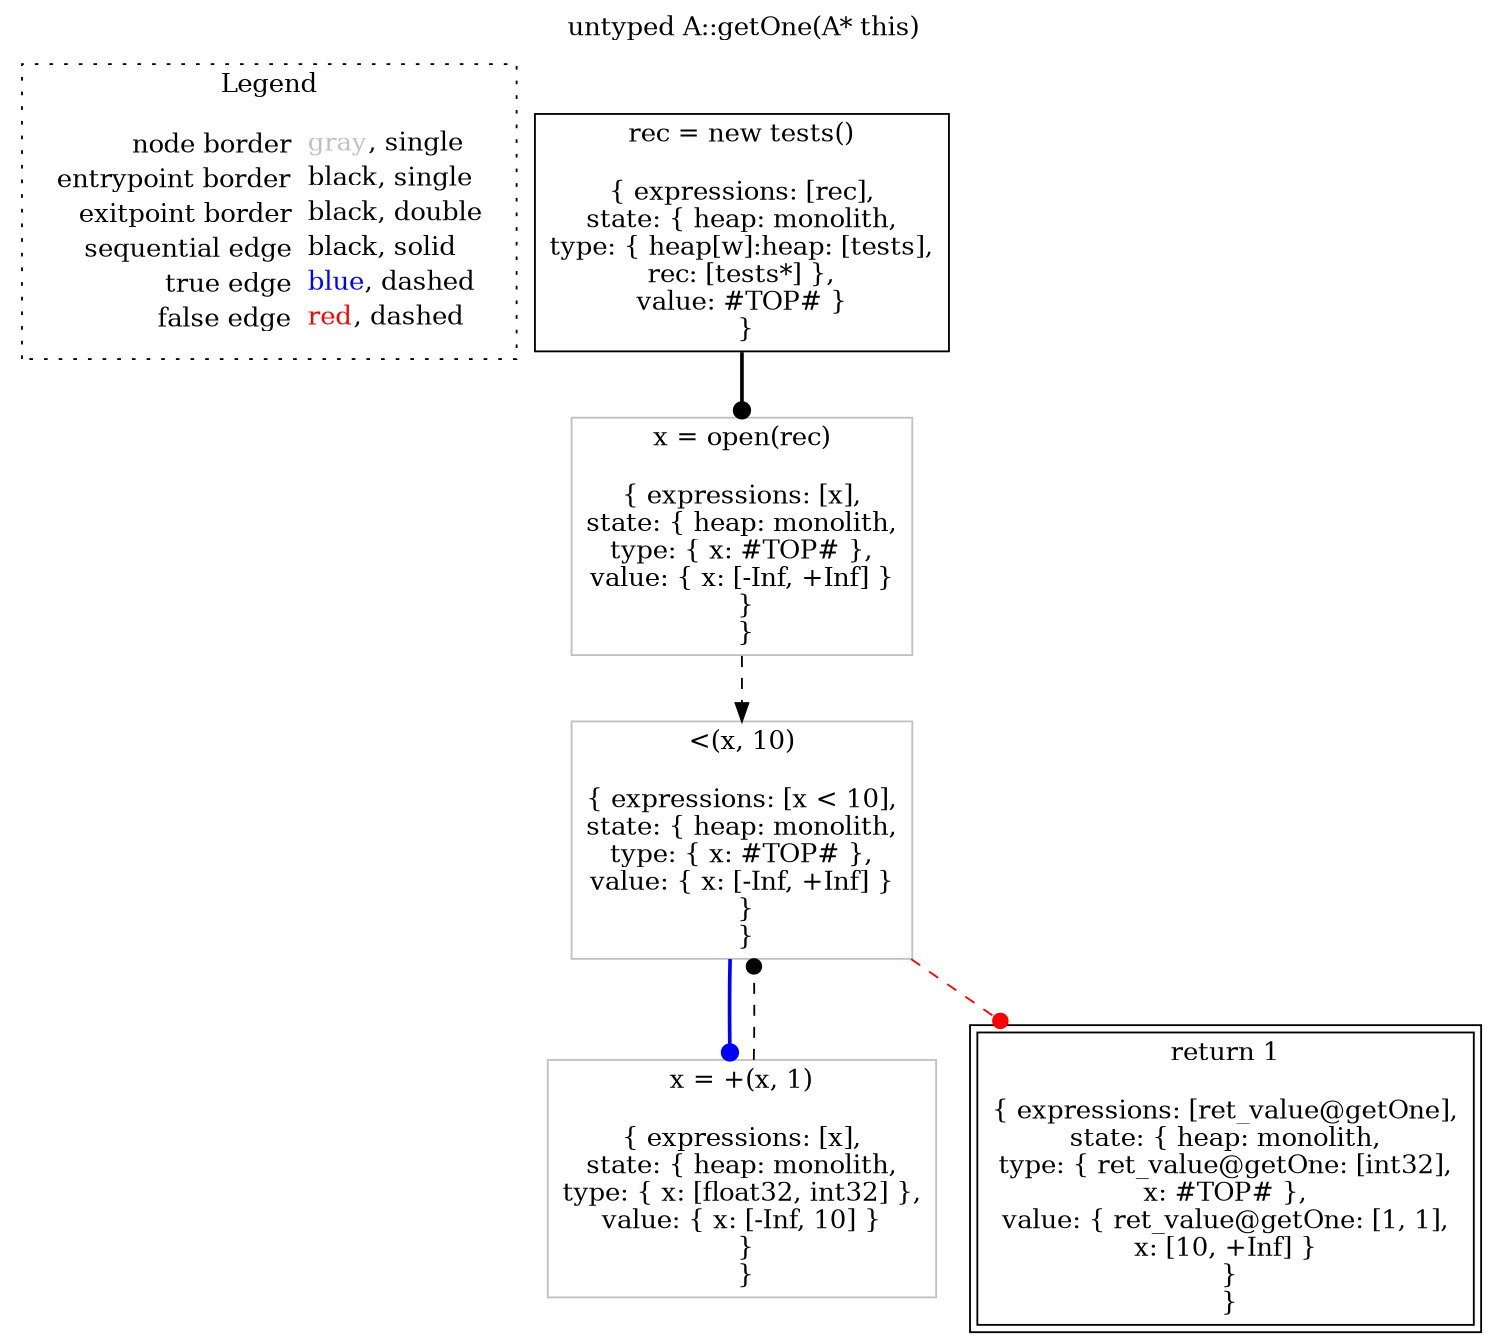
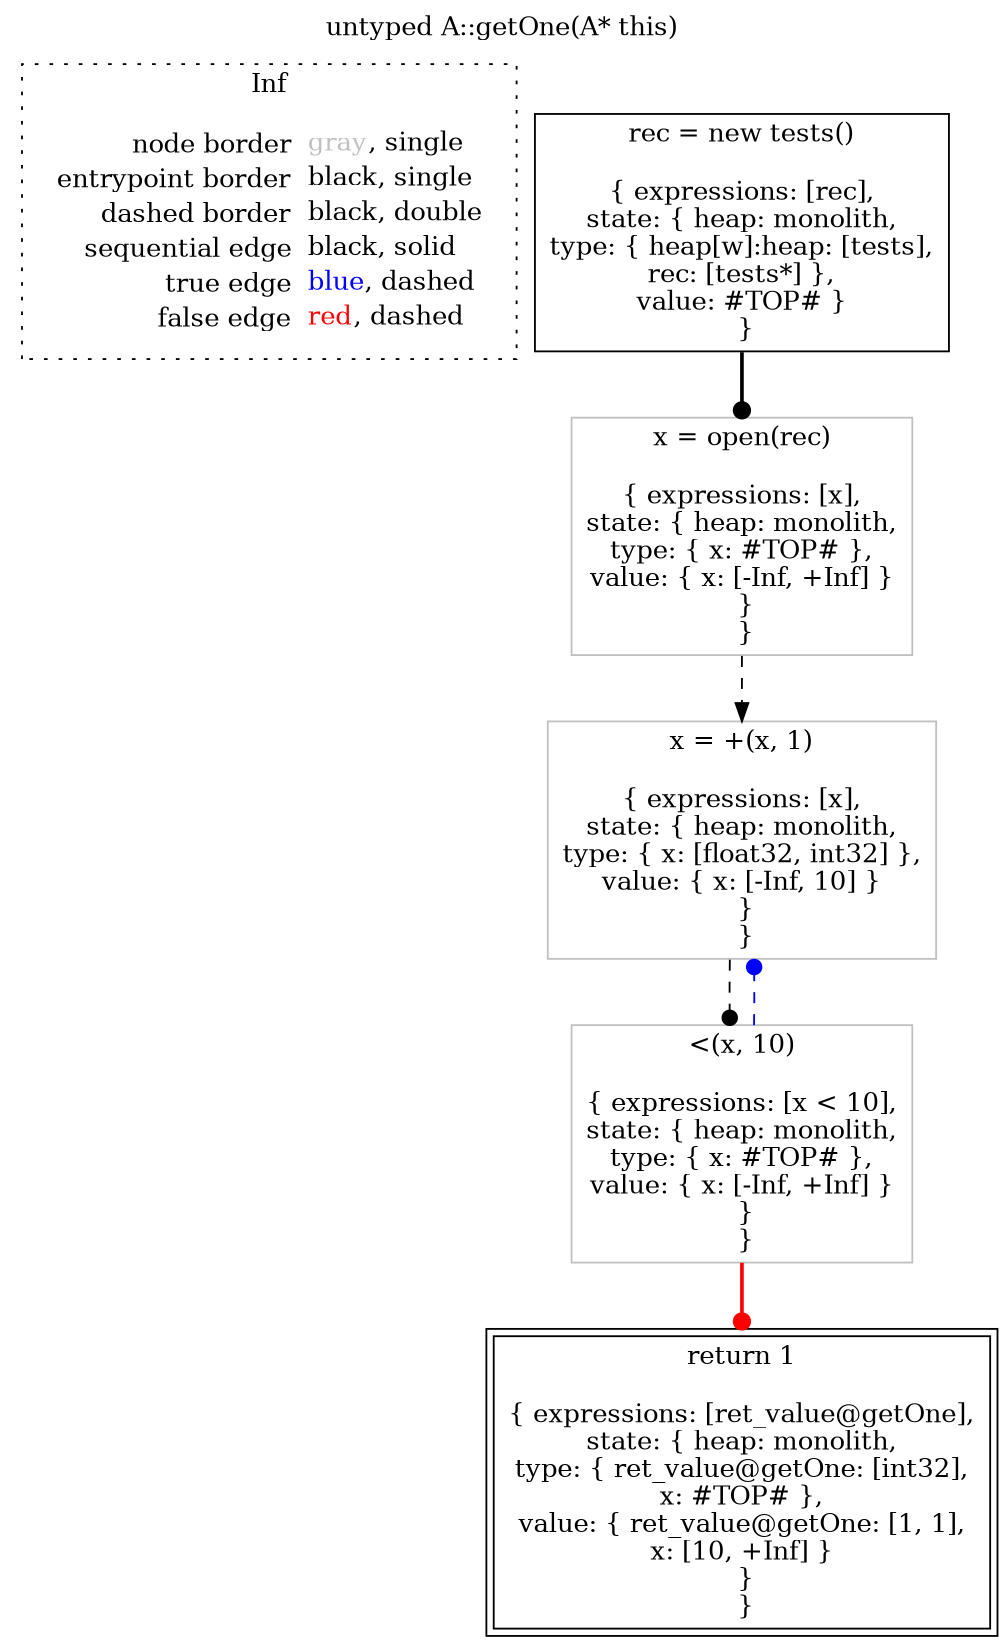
cluster "Legend": label "Legend" -> "Inf"
node "node border": text "exitpoint border" -> "dashed border"
edge "x = open(rec)" -> "<(x, 10)": now "x = open(rec)" -> "x = +(x, 1)"
edge "<(x, 10)" -> "return 1": style dashed -> bold
edge "<(x, 10)" -> "x = +(x, 1)": style bold -> dashed
